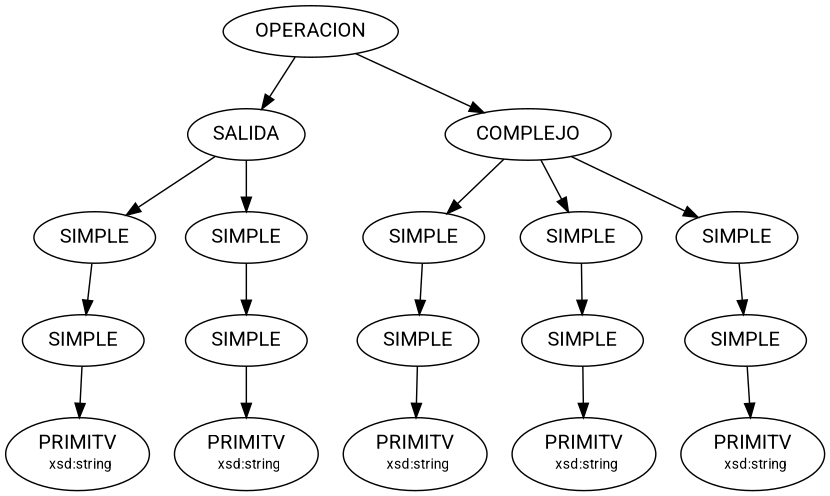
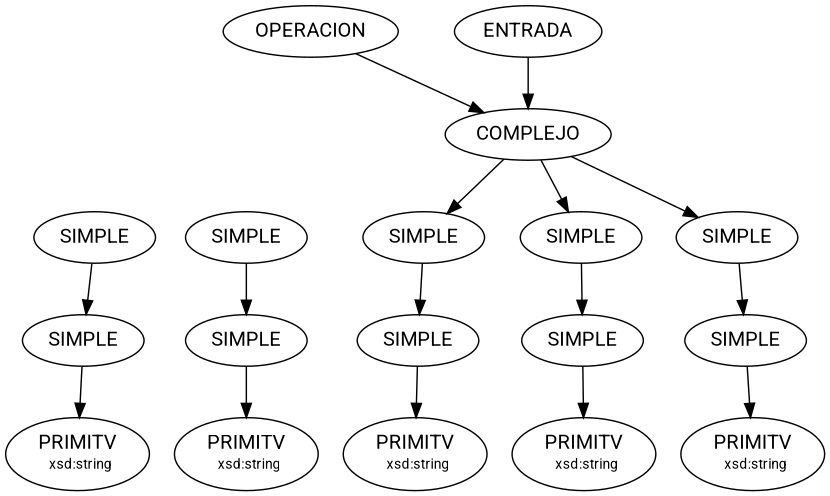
node "ENTRADA": added
node "SALIDA": removed
